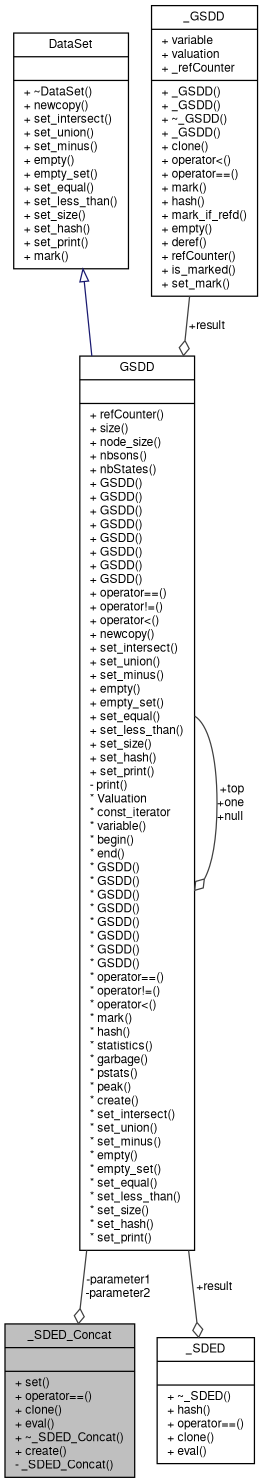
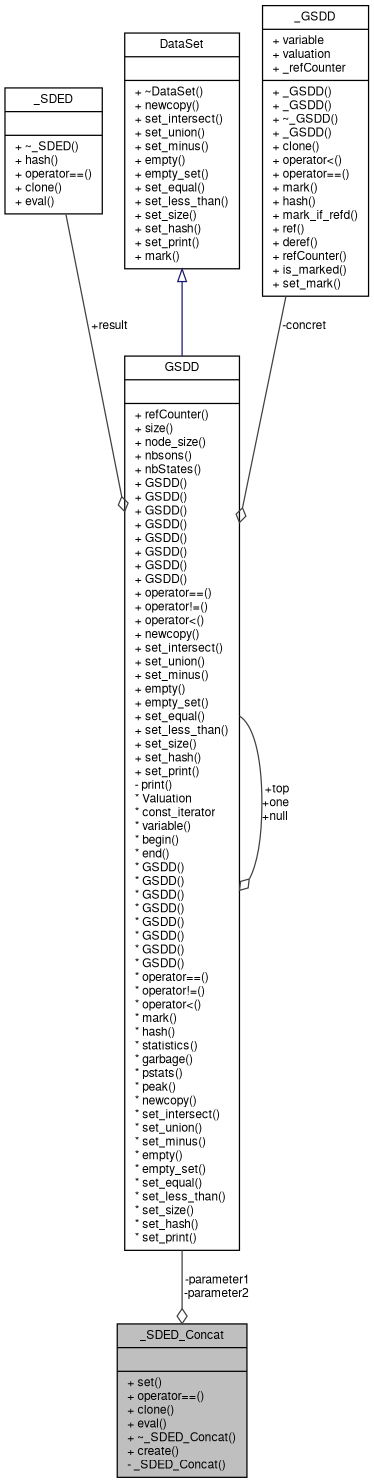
node "_GSDD": text "+ empty()" -> "+ ref()"
edge "_GSDD" -> "GSDD": label " +result" -> " -concret"
node "GSDD": text "* create()" -> "* newcopy()"
edge "GSDD" -> "_SDED": reversed
